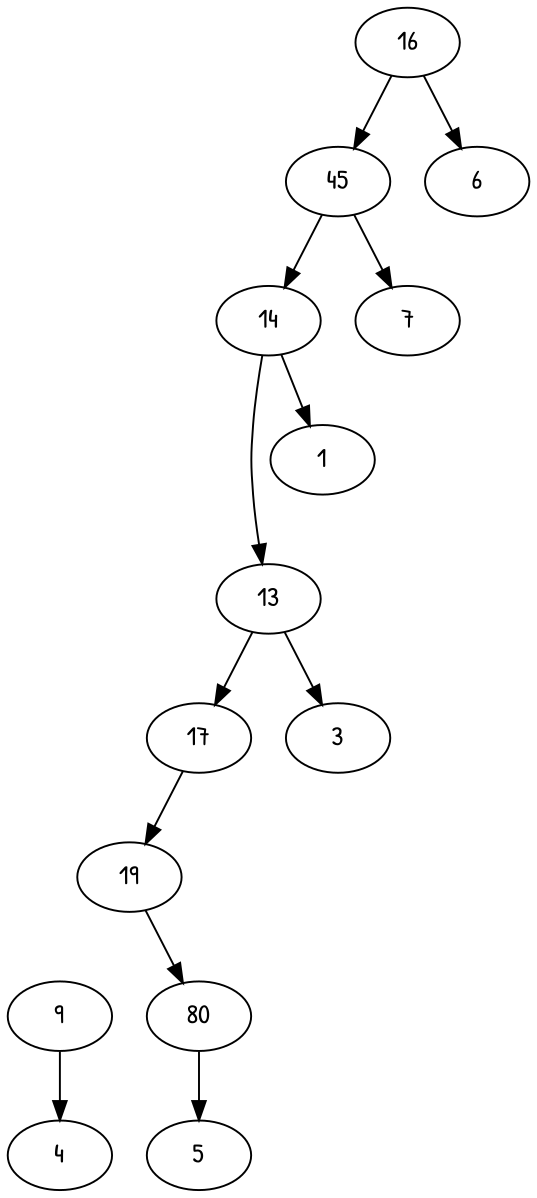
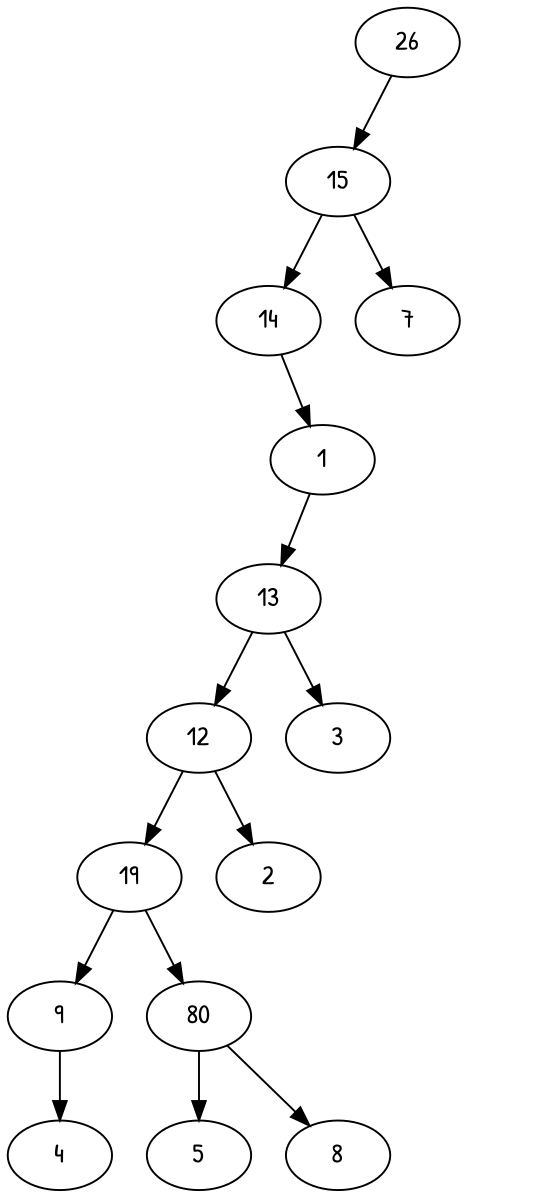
node "16": label "16" -> "26"
node "45": label "45" -> "15"
node "6": removed
edge "14" -> "13": now "1" -> "13"
node "17": label "17" -> "12"
node "2": added
edge "19" -> "9": added
node "8": added
